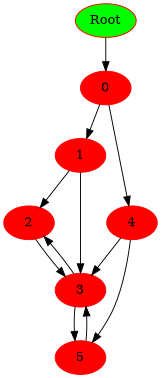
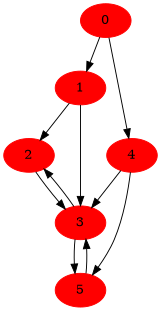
node "Root": removed
